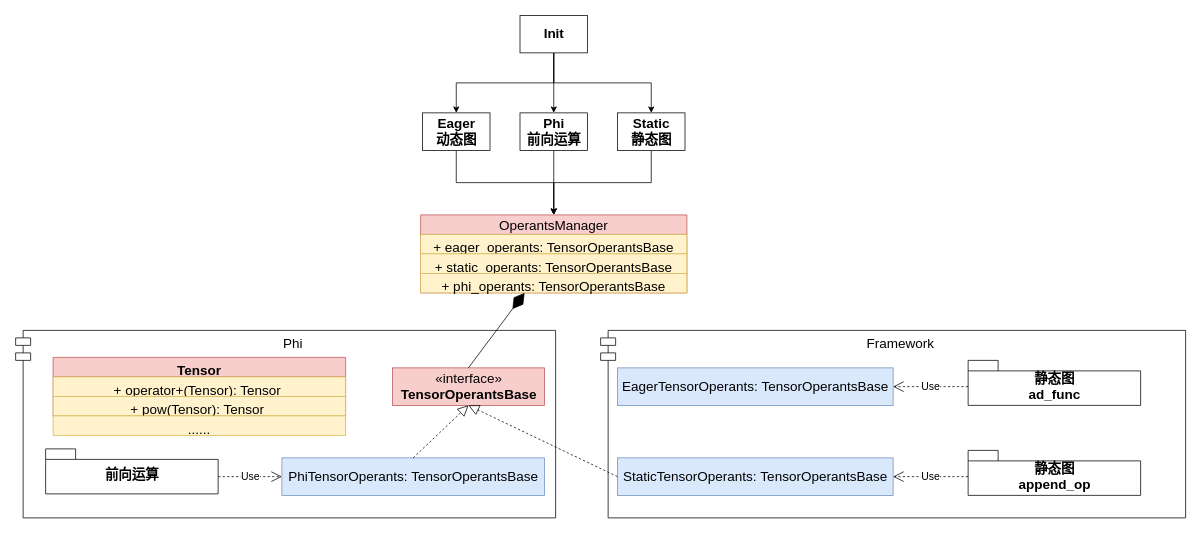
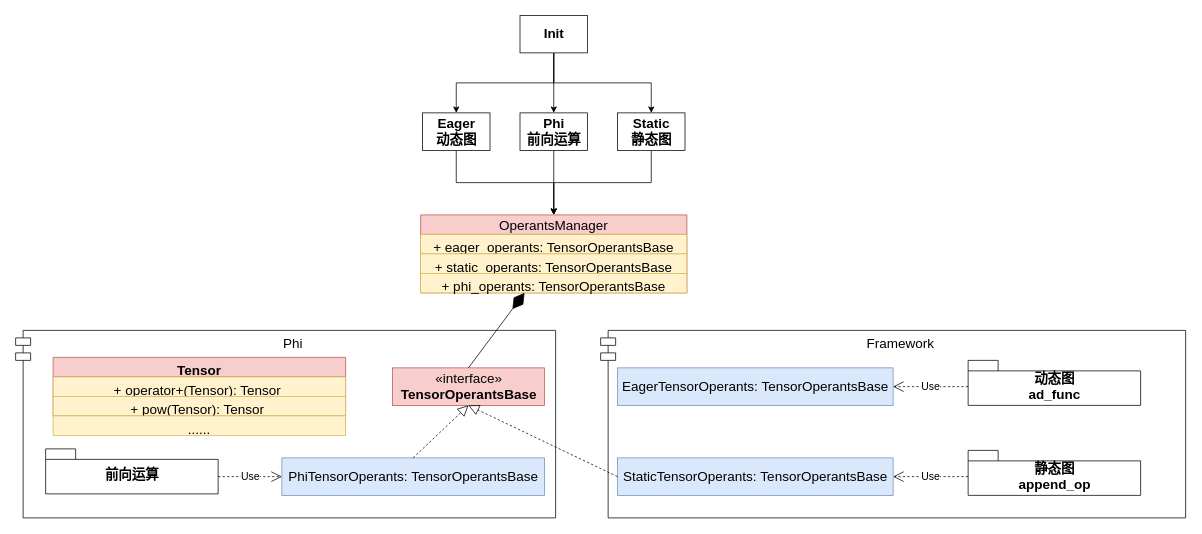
node "静态图 ad_func": label "静态图 ad_func" -> "动态图 ad_func"
